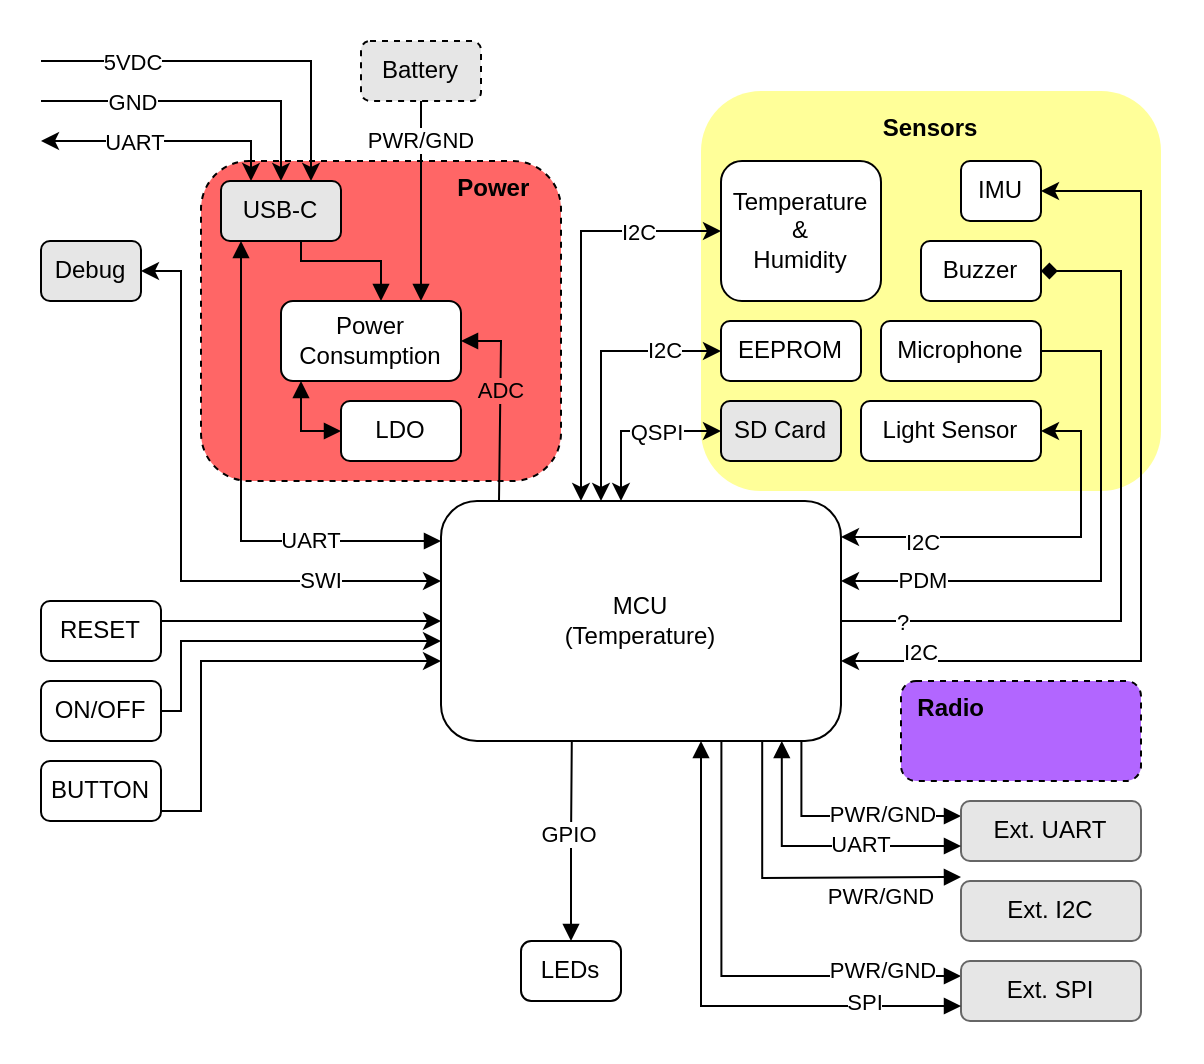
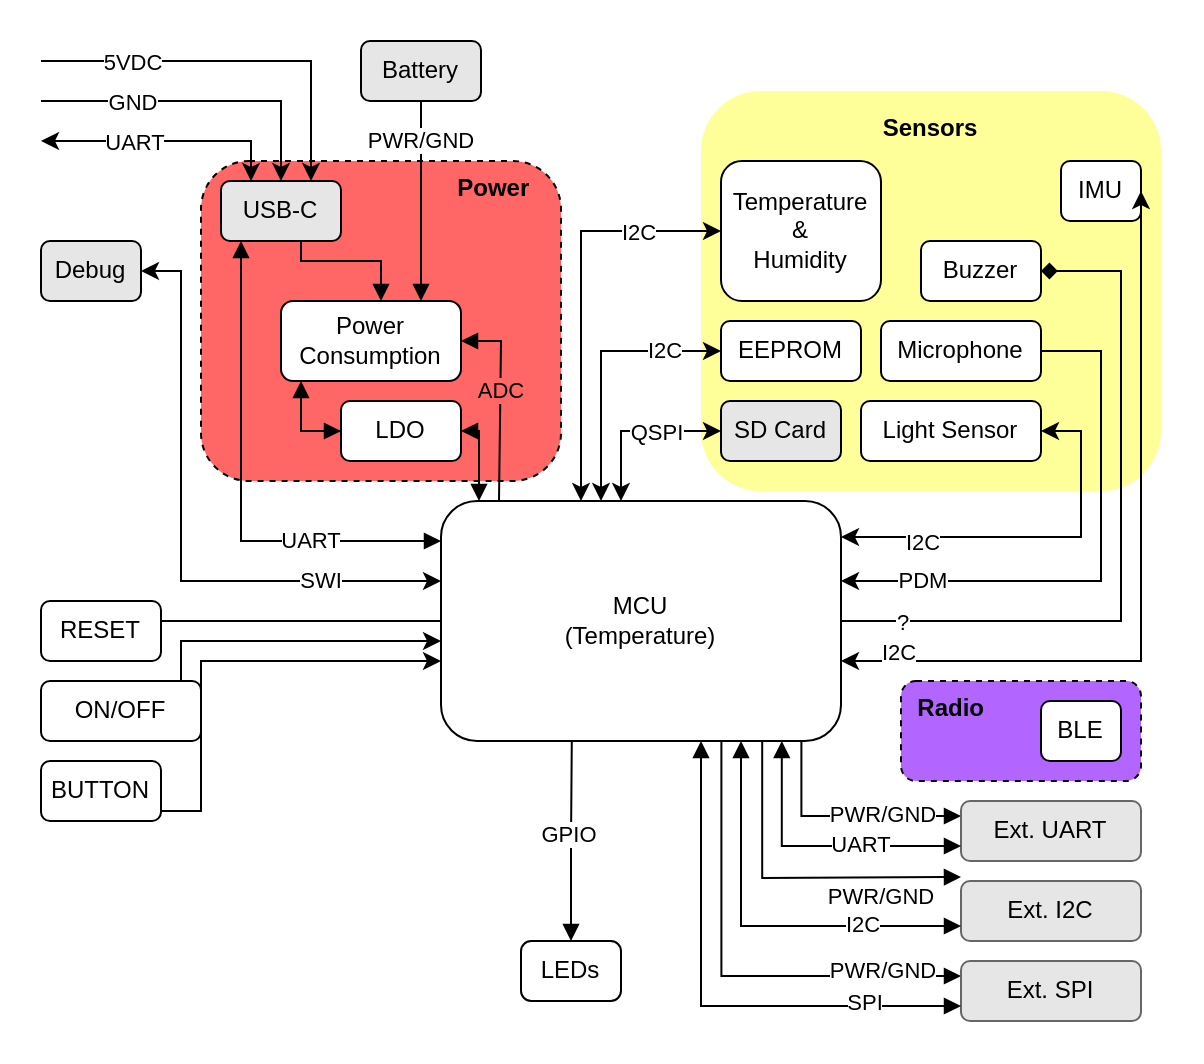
node "Battery": style dashed -> solid
node "IMU": moved (1001, 191) -> (1101, 191)
edge "LDO" -- "MCU (Temperature)": added
edge "RESET" -> "MCU (Temperature)": arrowhead classic -> none
node "ON/OFF": size 120x60 -> 160x60
node "BLE": added
edge "MCU (Temperature)" -- "Ext. I2C": added, label "I2C"
